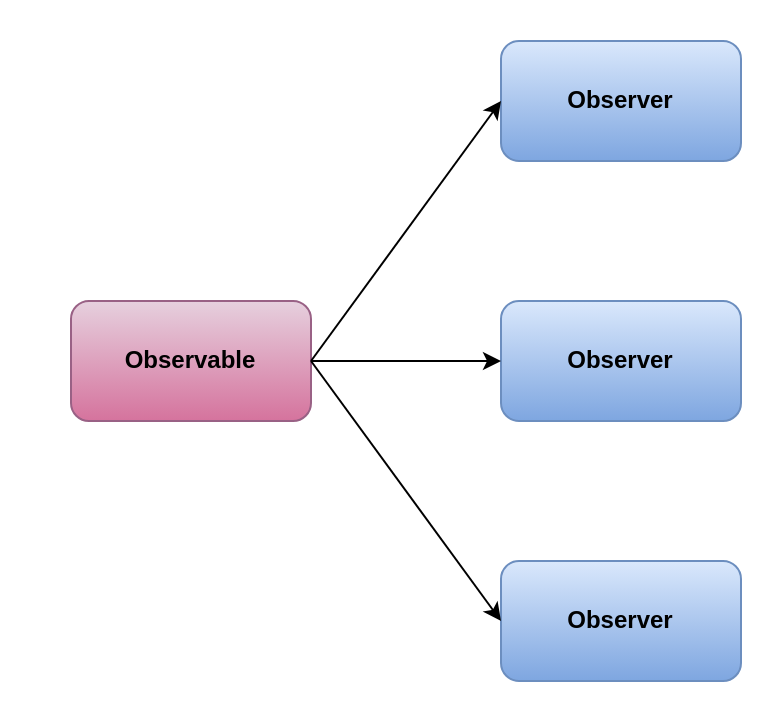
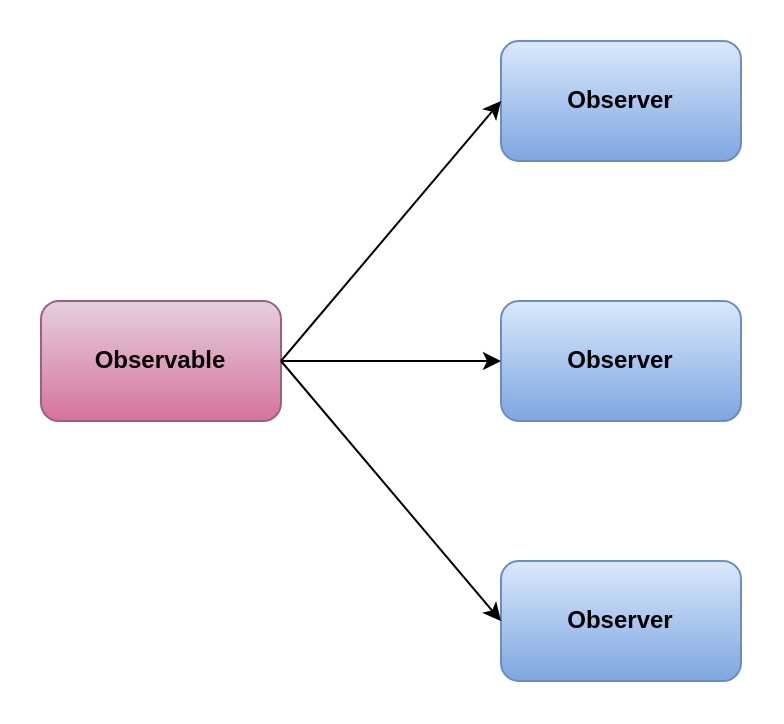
node "Observable": moved (191, 361) -> (161, 361)
